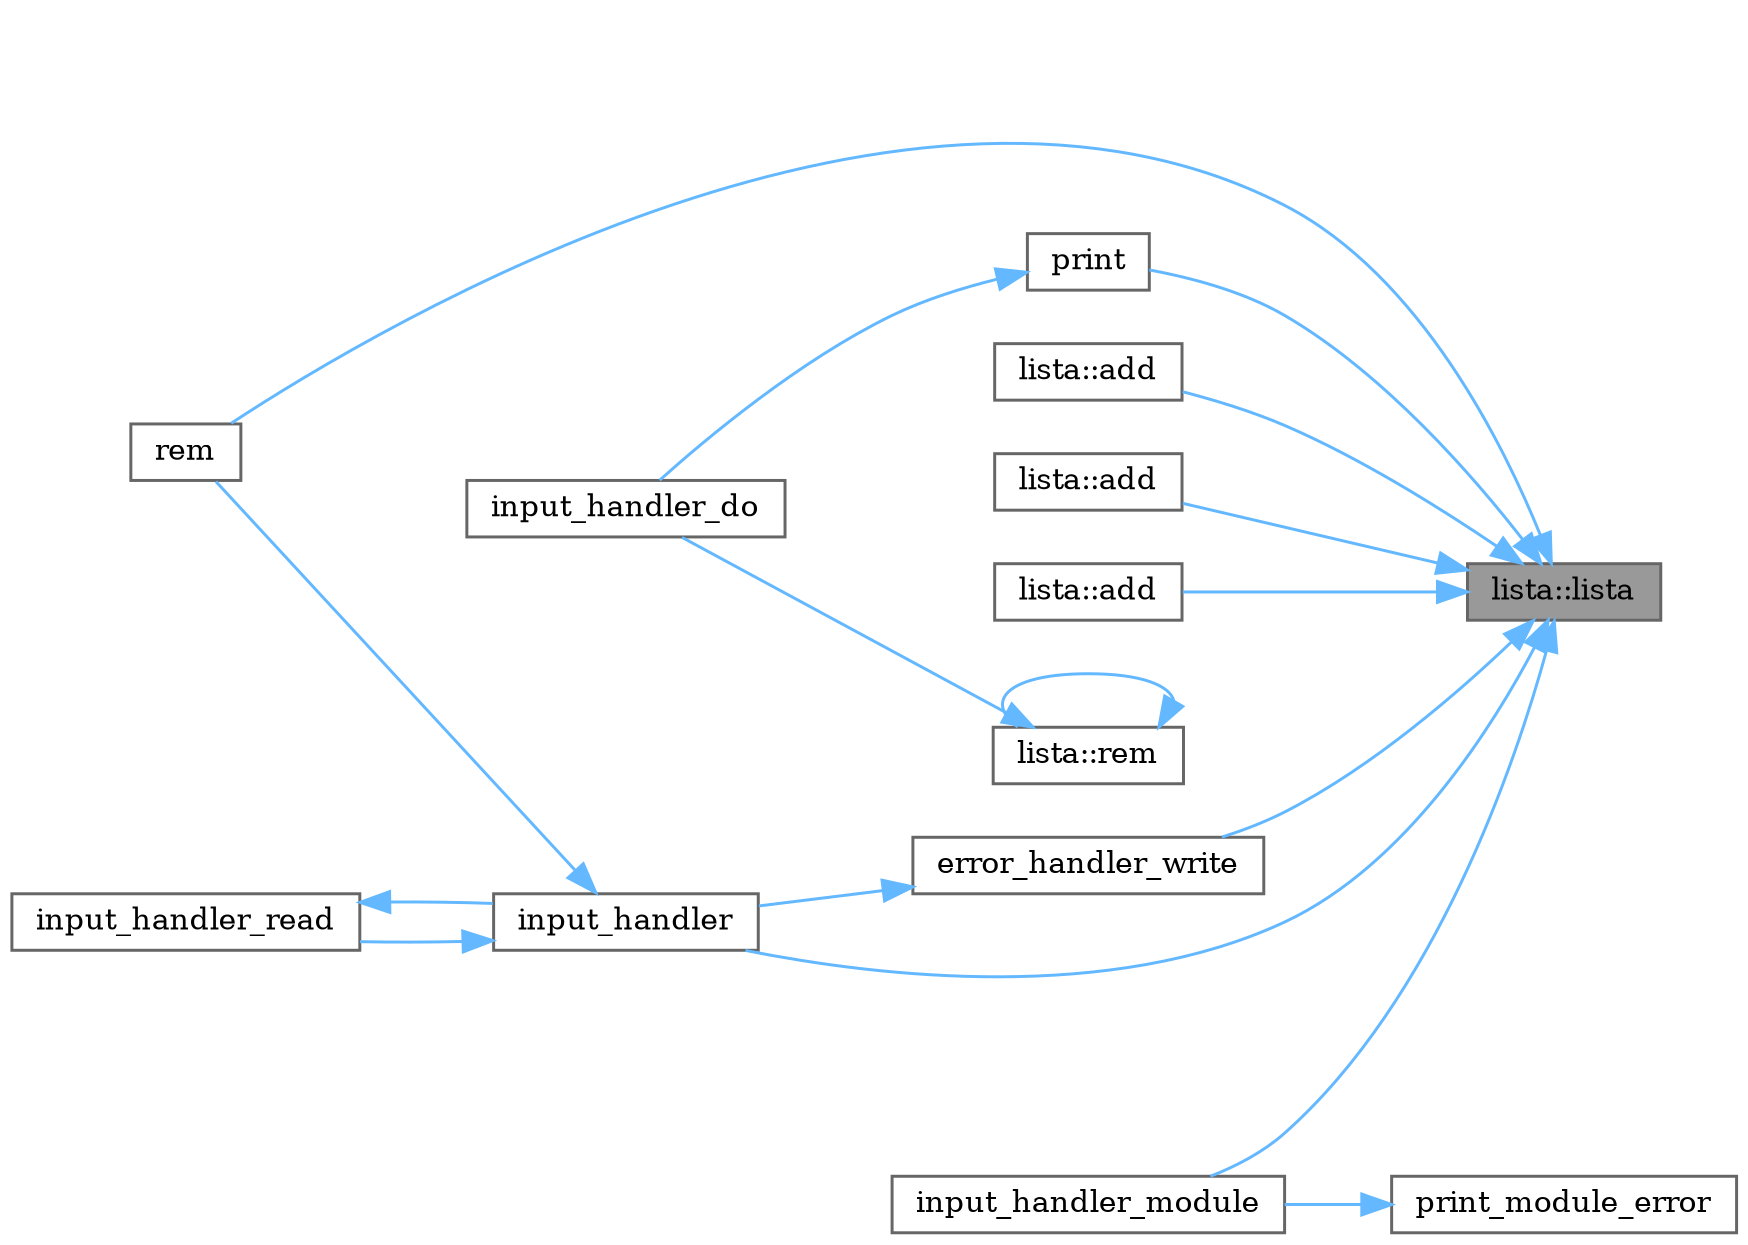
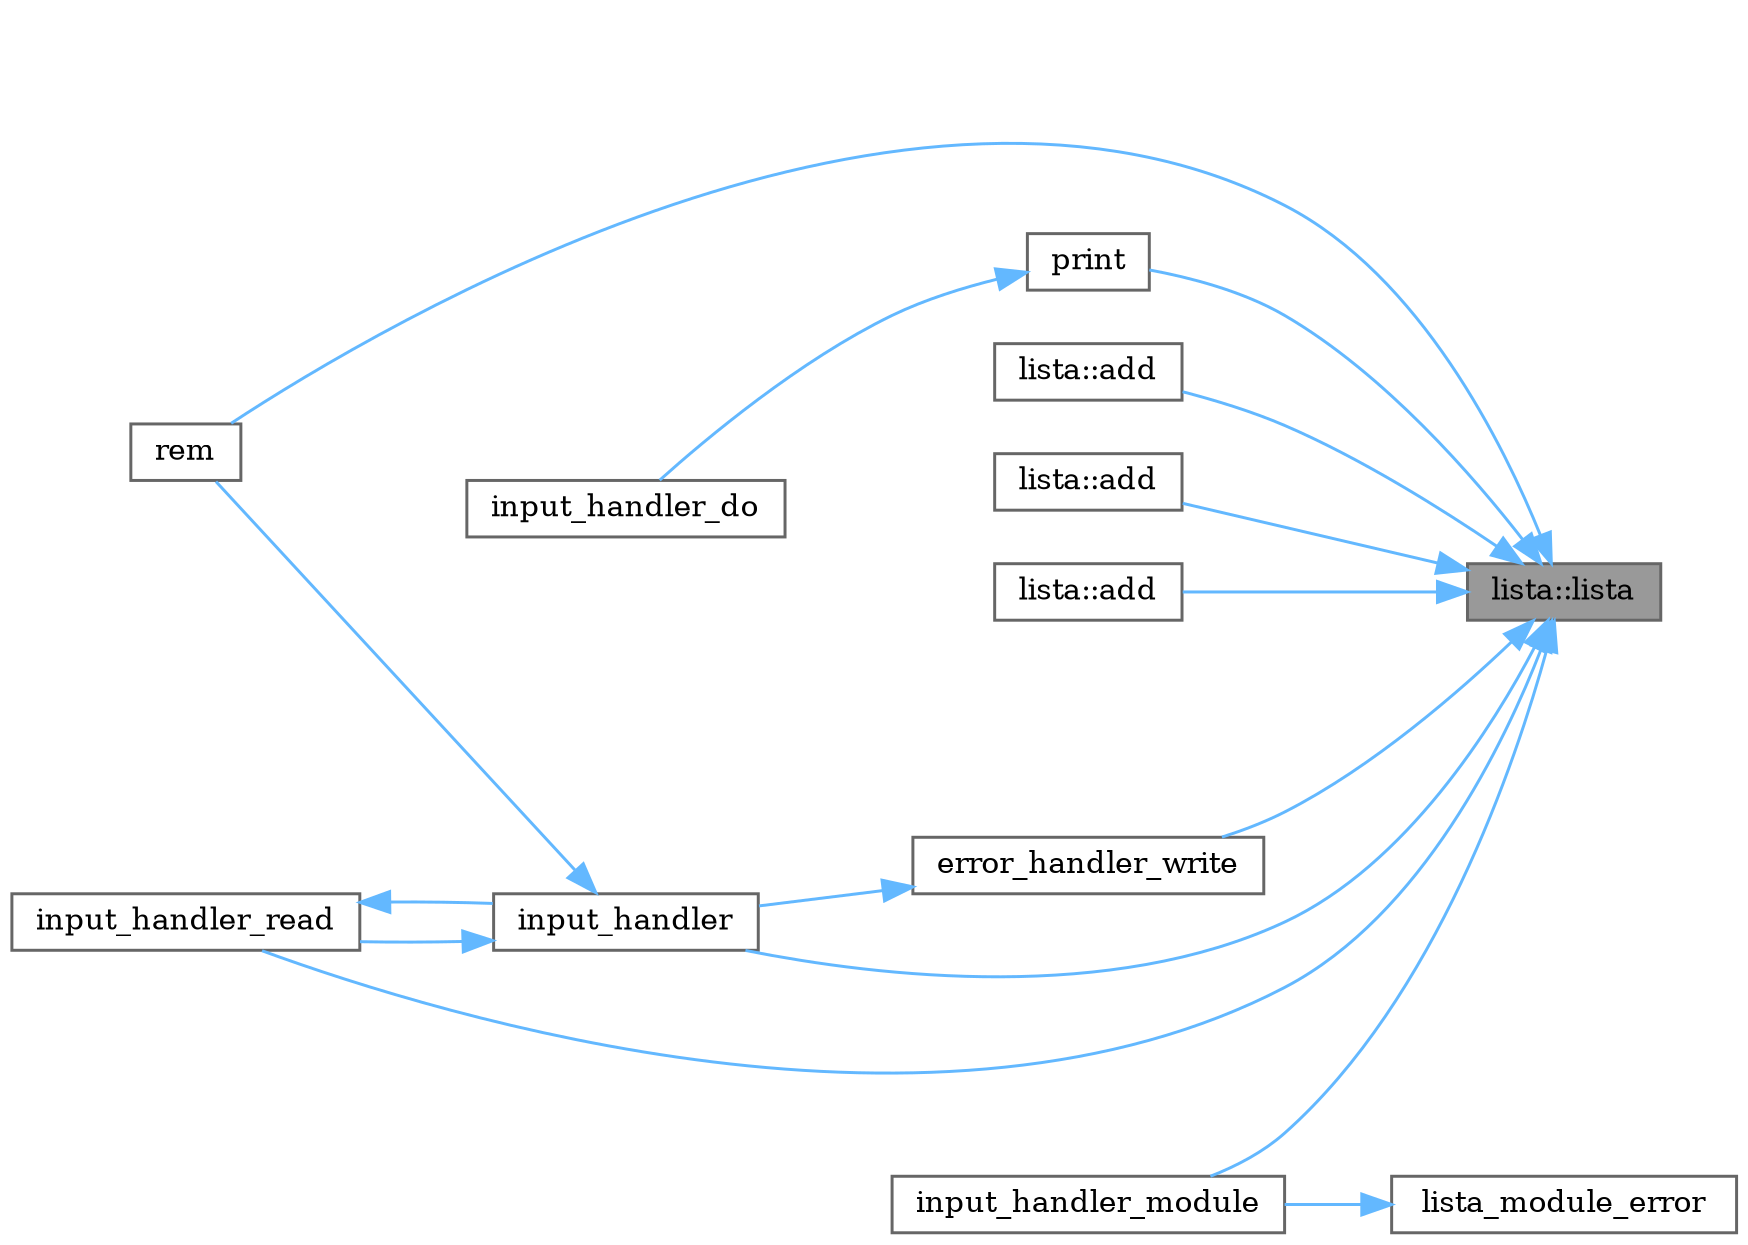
node "lista::rem": removed
edge "input_handler_read" -> "lista::lista": added
node "print_module_error": label "print_module_error" -> "lista_module_error"
